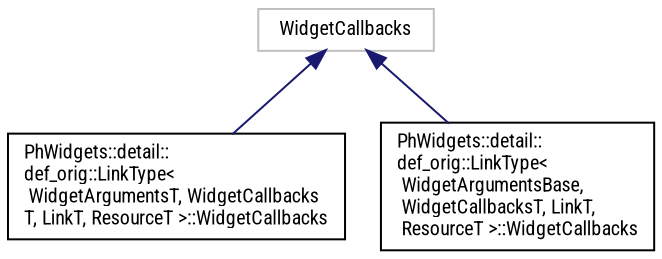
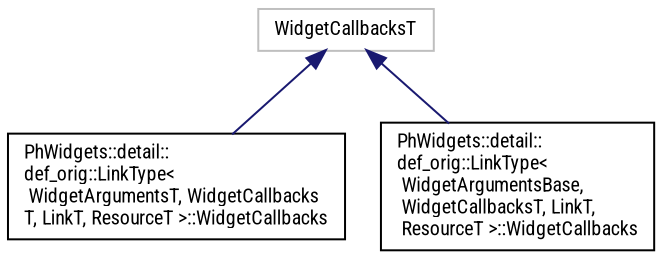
node "WidgetCallbacks": label "WidgetCallbacks" -> "WidgetCallbacksT"
